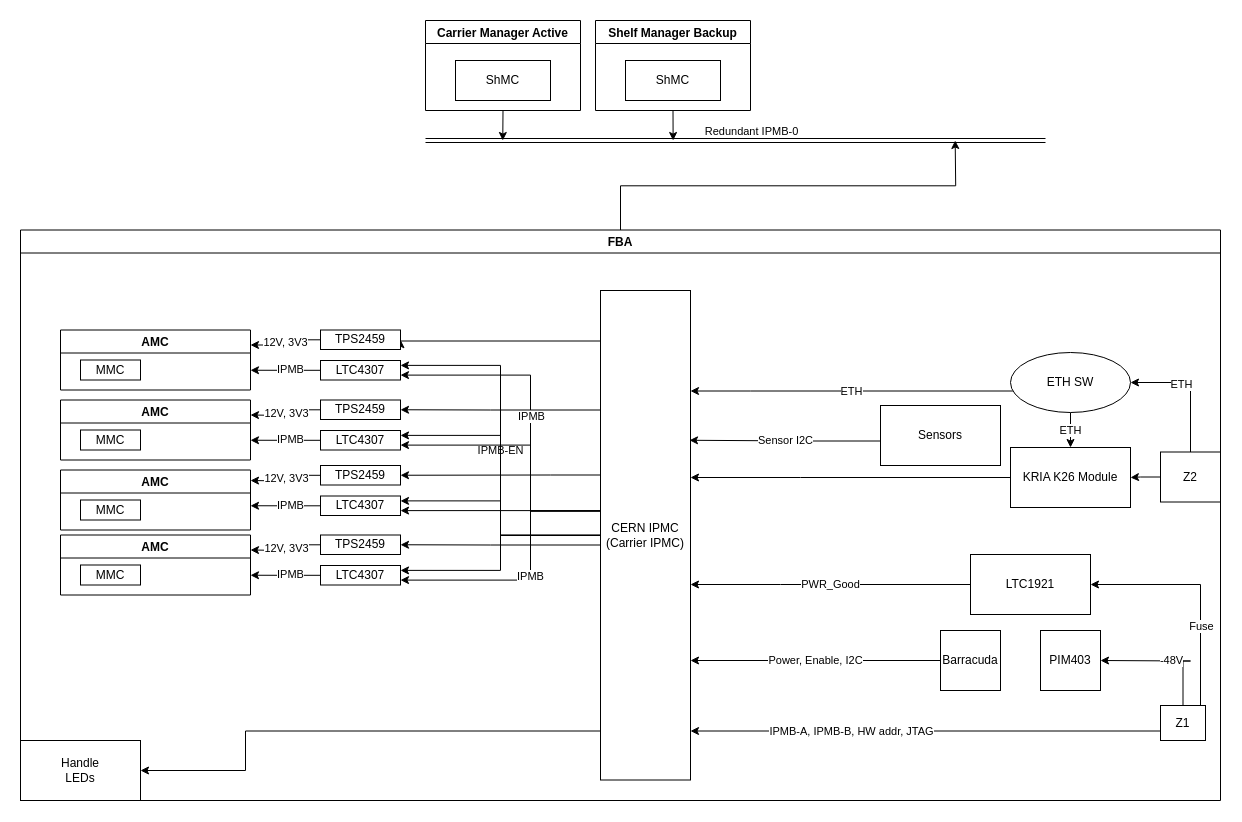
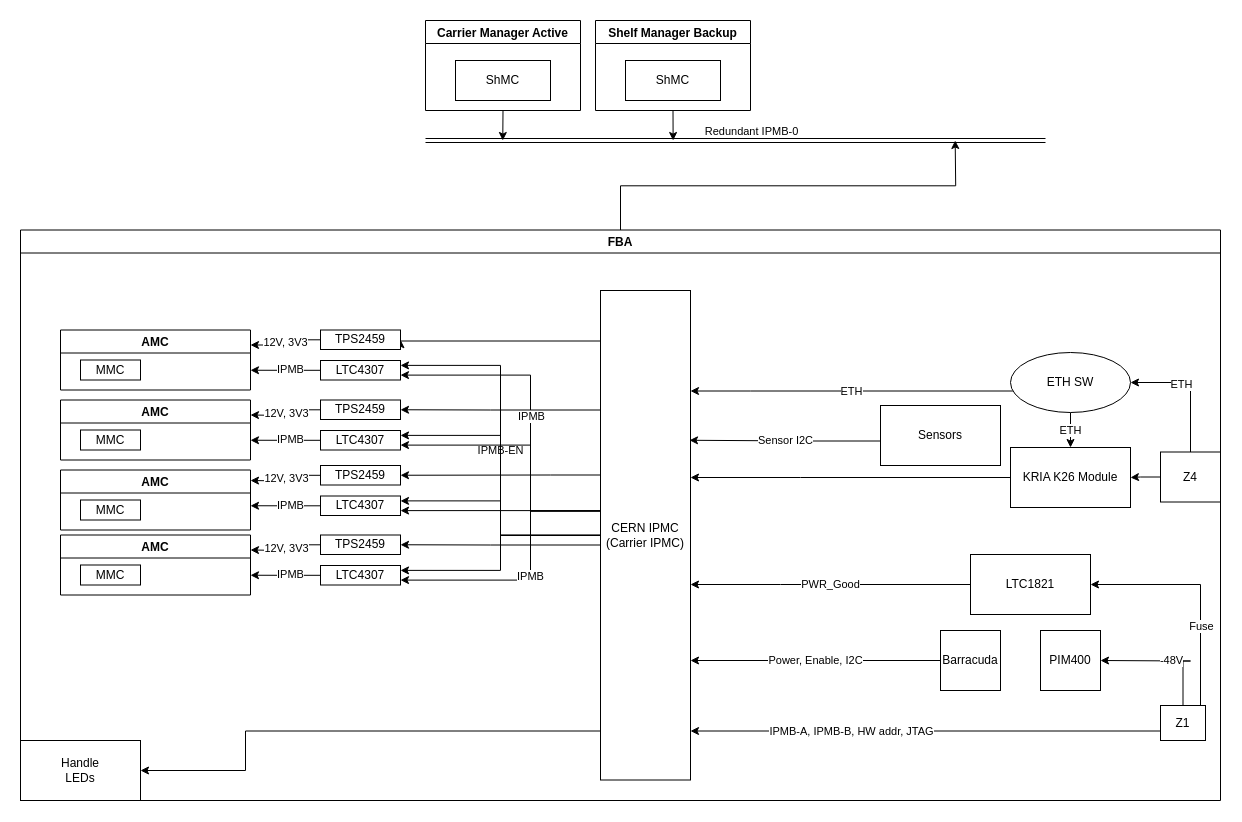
node "Z2": label "Z2" -> "Z4"
node "LTC1921": label "LTC1921" -> "LTC1821"
node "PIM403": label "PIM403" -> "PIM400"
